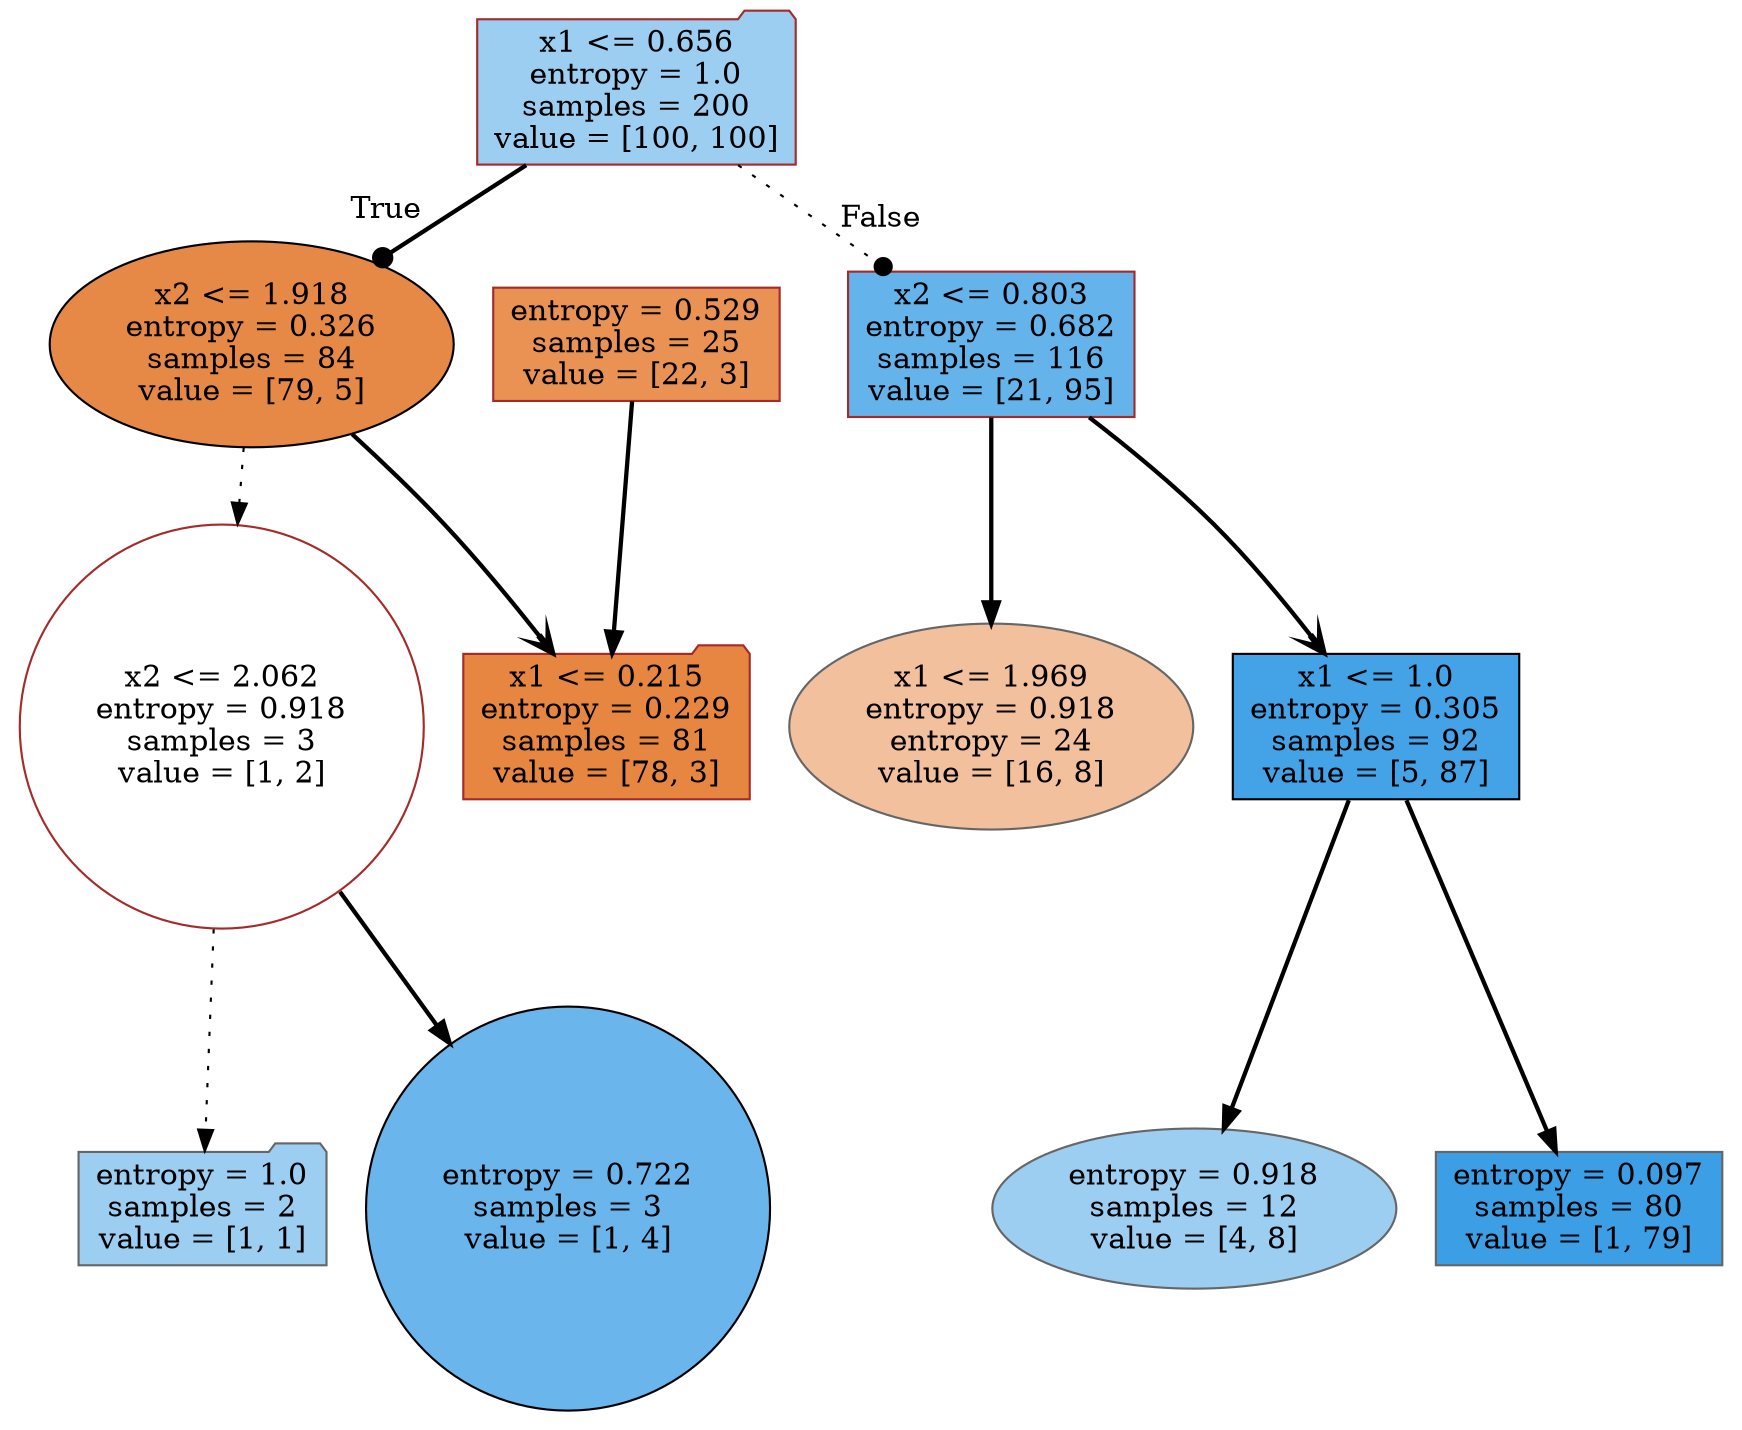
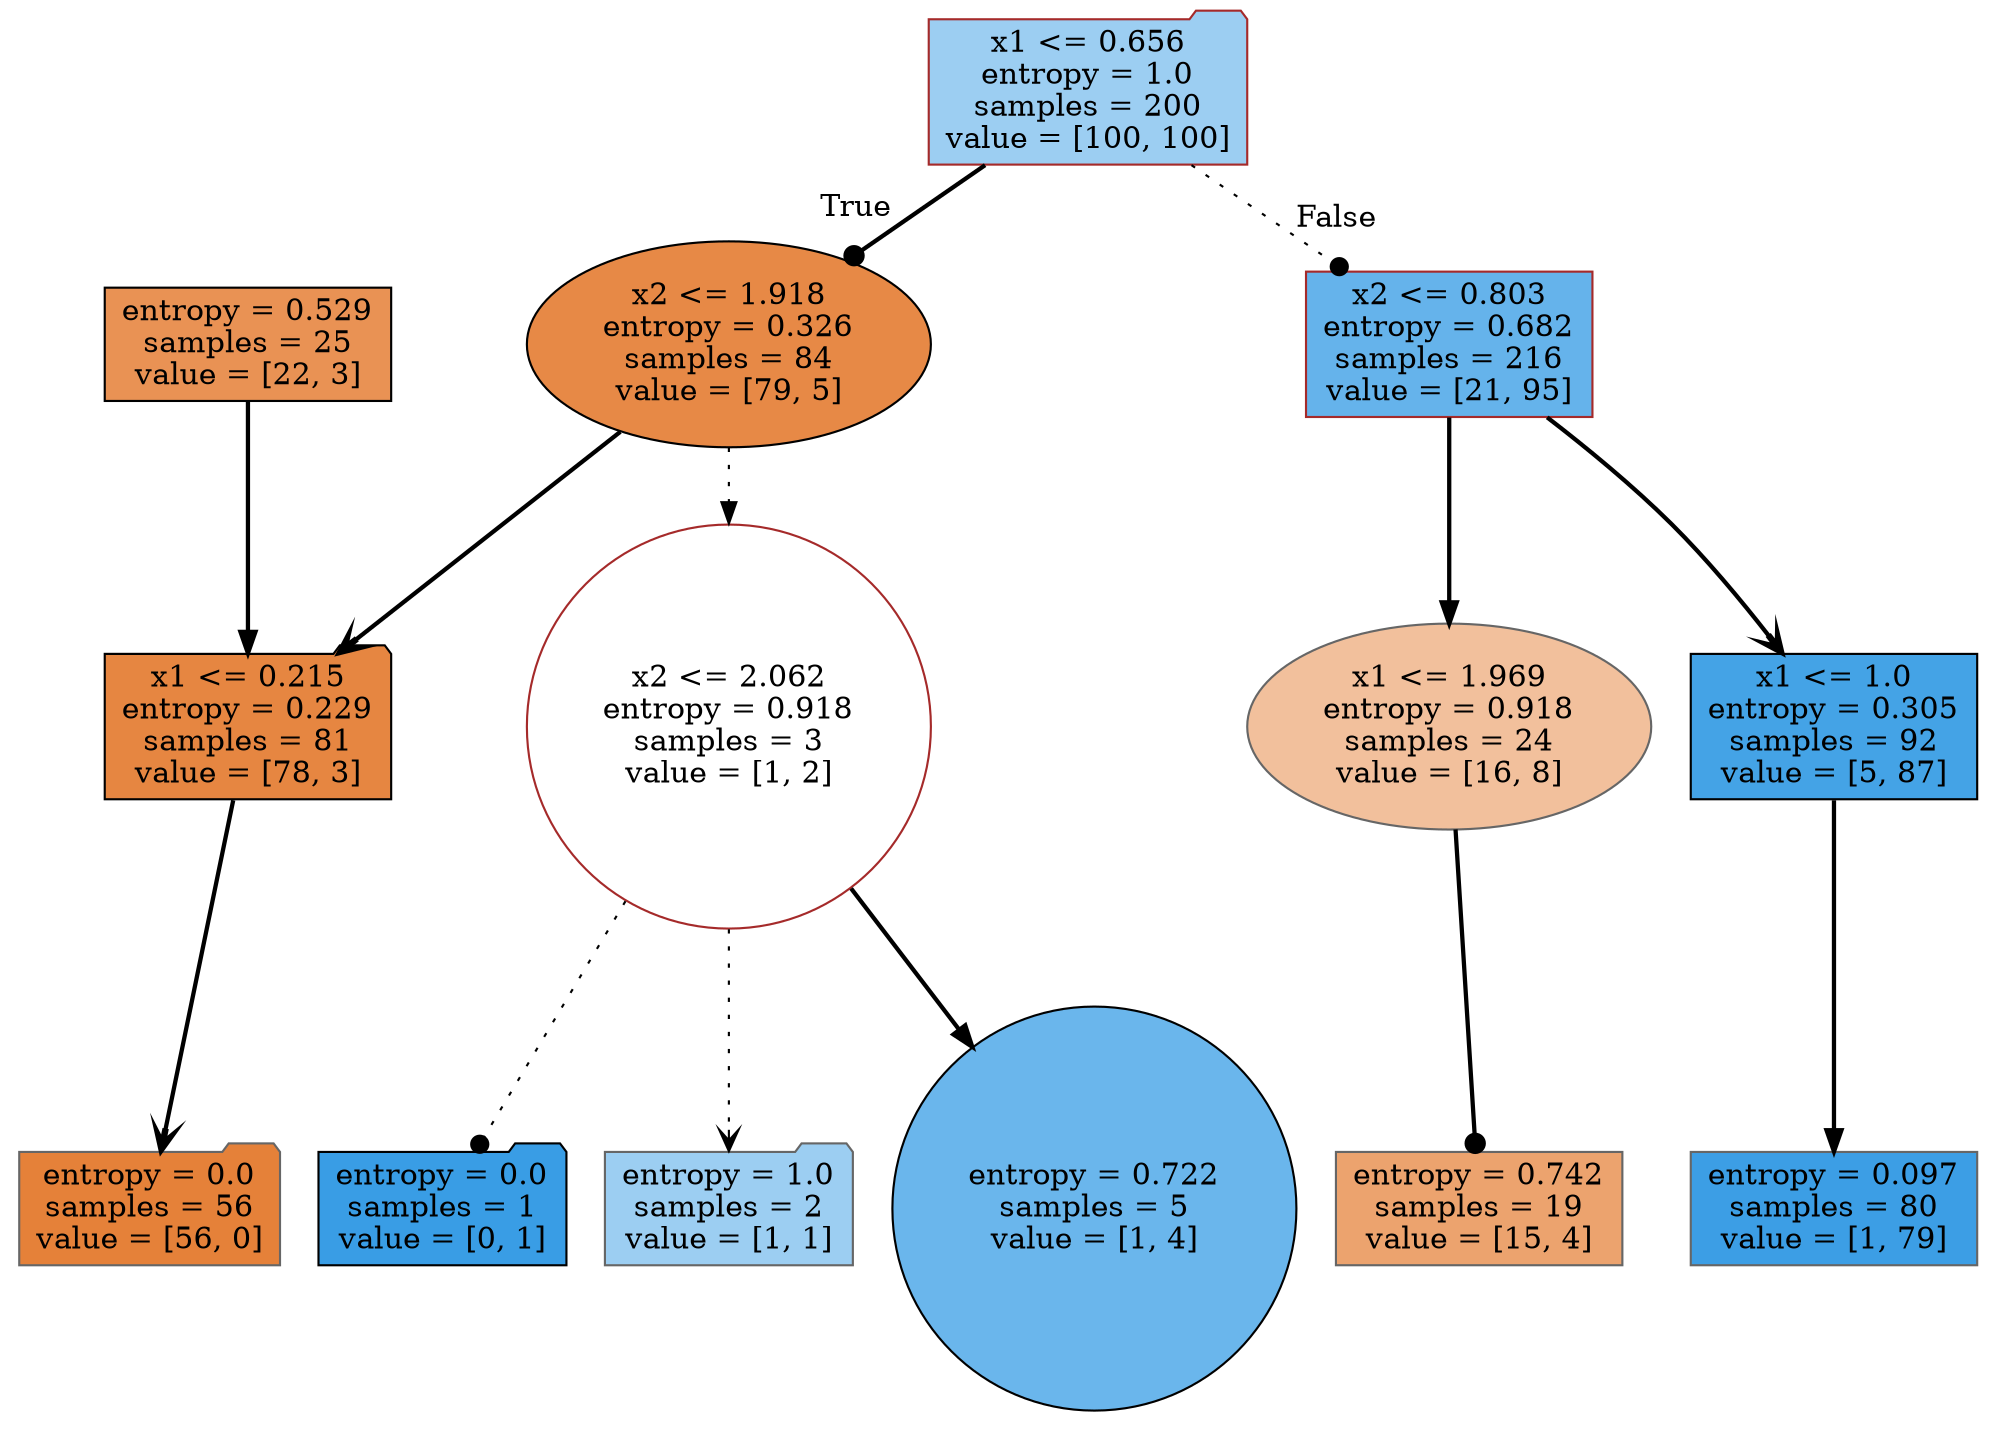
node "entropy = 0.529 samples = 25 value = [22, 3]": color brown -> black
node "x2 <= 0.803 entropy = 0.682 samples = 116 value = [21, 95]": label "x2 <= 0.803 entropy = 0.682 samples = 116 value = [21, 95]" -> "x2 <= 0.803 entropy = 0.682 samples = 216 value = [21, 95]"
node "x1 <= 0.215 entropy = 0.229 samples = 81 value = [78, 3]": color brown -> black
node "x1 <= 1.969 entropy = 0.918 entropy = 24 value = [16, 8]": label "x1 <= 1.969 entropy = 0.918 entropy = 24 value = [16, 8]" -> "x1 <= 1.969 entropy = 0.918 samples = 24 value = [16, 8]"
edge "x2 <= 2.062 entropy = 0.918 samples = 3 value = [1, 2]" -> "entropy = 1.0 samples = 2 value = [1, 1]": arrowhead normal -> vee
node "entropy = 0.0 samples = 56 value = [56, 0]": added
node "entropy = 0.0 samples = 1 value = [0, 1]": added
node "entropy = 0.722 samples = 3 value = [1, 4]": label "entropy = 0.722 samples = 3 value = [1, 4]" -> "entropy = 0.722 samples = 5 value = [1, 4]"
node "entropy = 0.918 samples = 12 value = [4, 8]": removed
node "entropy = 0.742 samples = 19 value = [15, 4]": added
